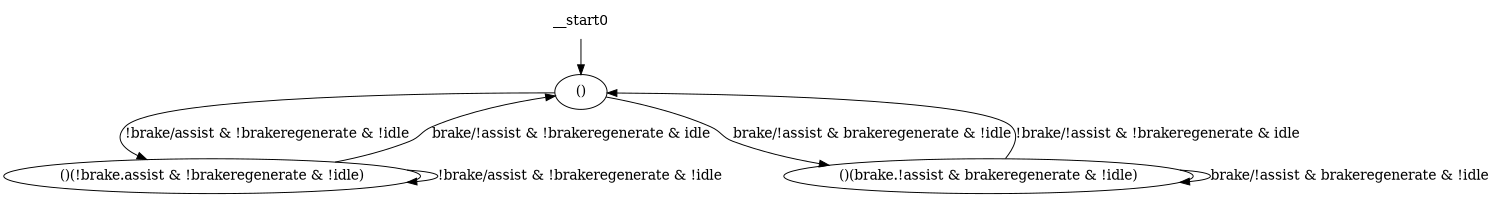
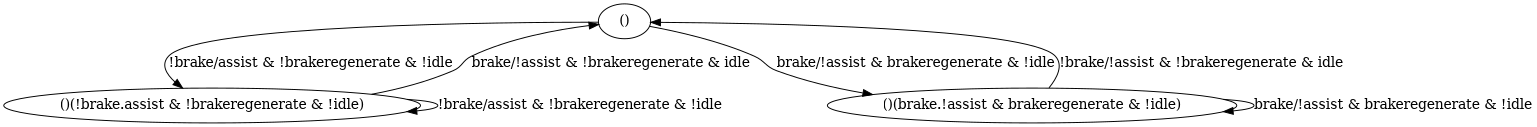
node "__start0": removed
